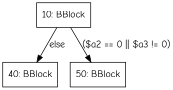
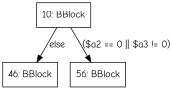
node "40: BBlock": label "40: BBlock" -> "46: BBlock"
node "50: BBlock": label "50: BBlock" -> "56: BBlock"
